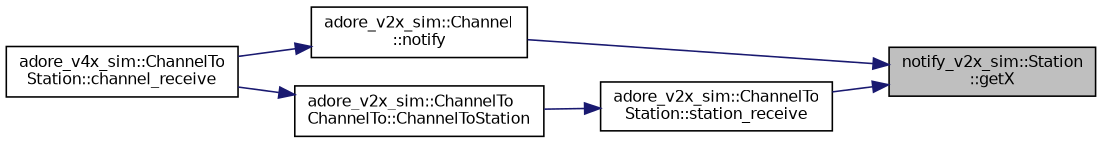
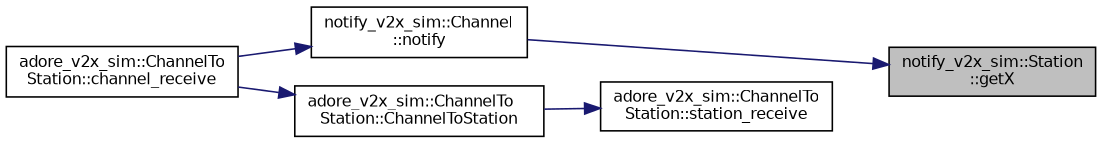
node "adore_v2x_sim::Channel ::notify": label "adore_v2x_sim::Channel ::notify" -> "notify_v2x_sim::Channel ::notify"
node "adore_v4x_sim::ChannelTo Station::channel_receive": label "adore_v4x_sim::ChannelTo Station::channel_receive" -> "adore_v2x_sim::ChannelTo Station::channel_receive"
edge "adore_v2x_sim::ChannelTo Station::station_receive" -> "notify_v2x_sim::Station ::getX": removed
node "adore_v2x_sim::ChannelTo ChannelTo::ChannelToStation": label "adore_v2x_sim::ChannelTo ChannelTo::ChannelToStation" -> "adore_v2x_sim::ChannelTo Station::ChannelToStation"
